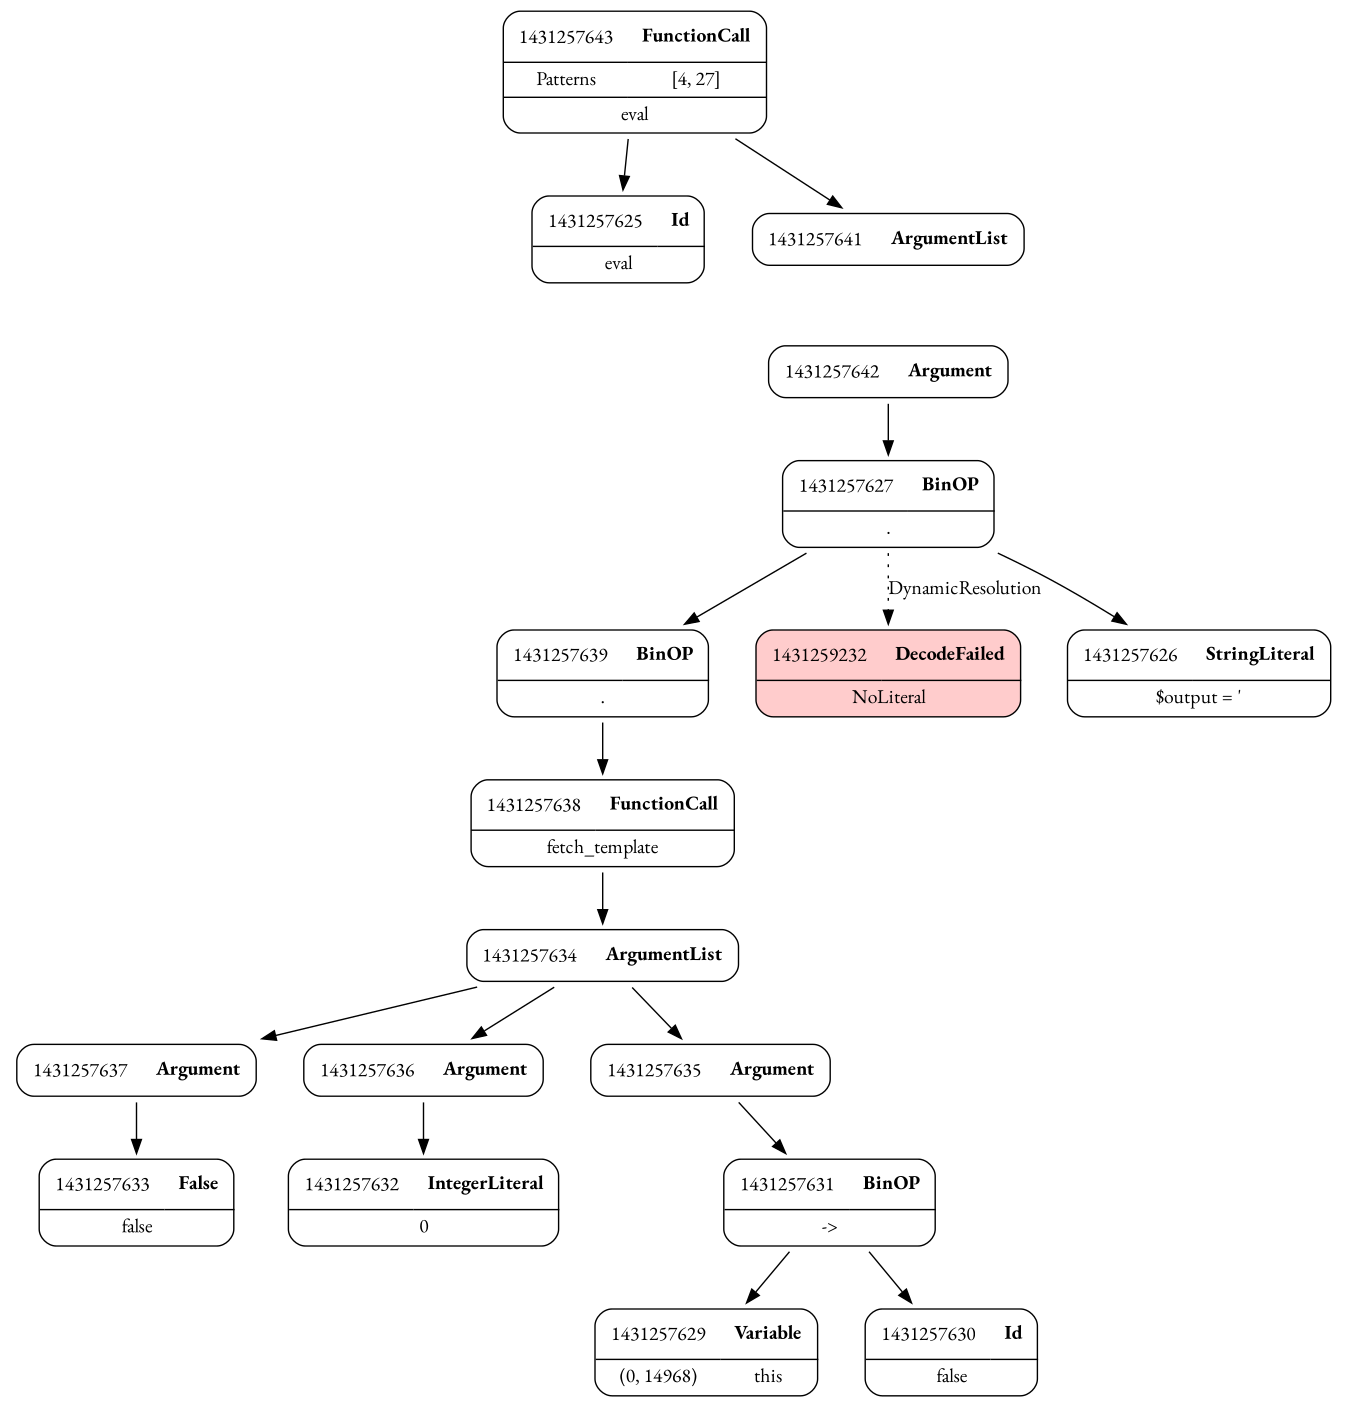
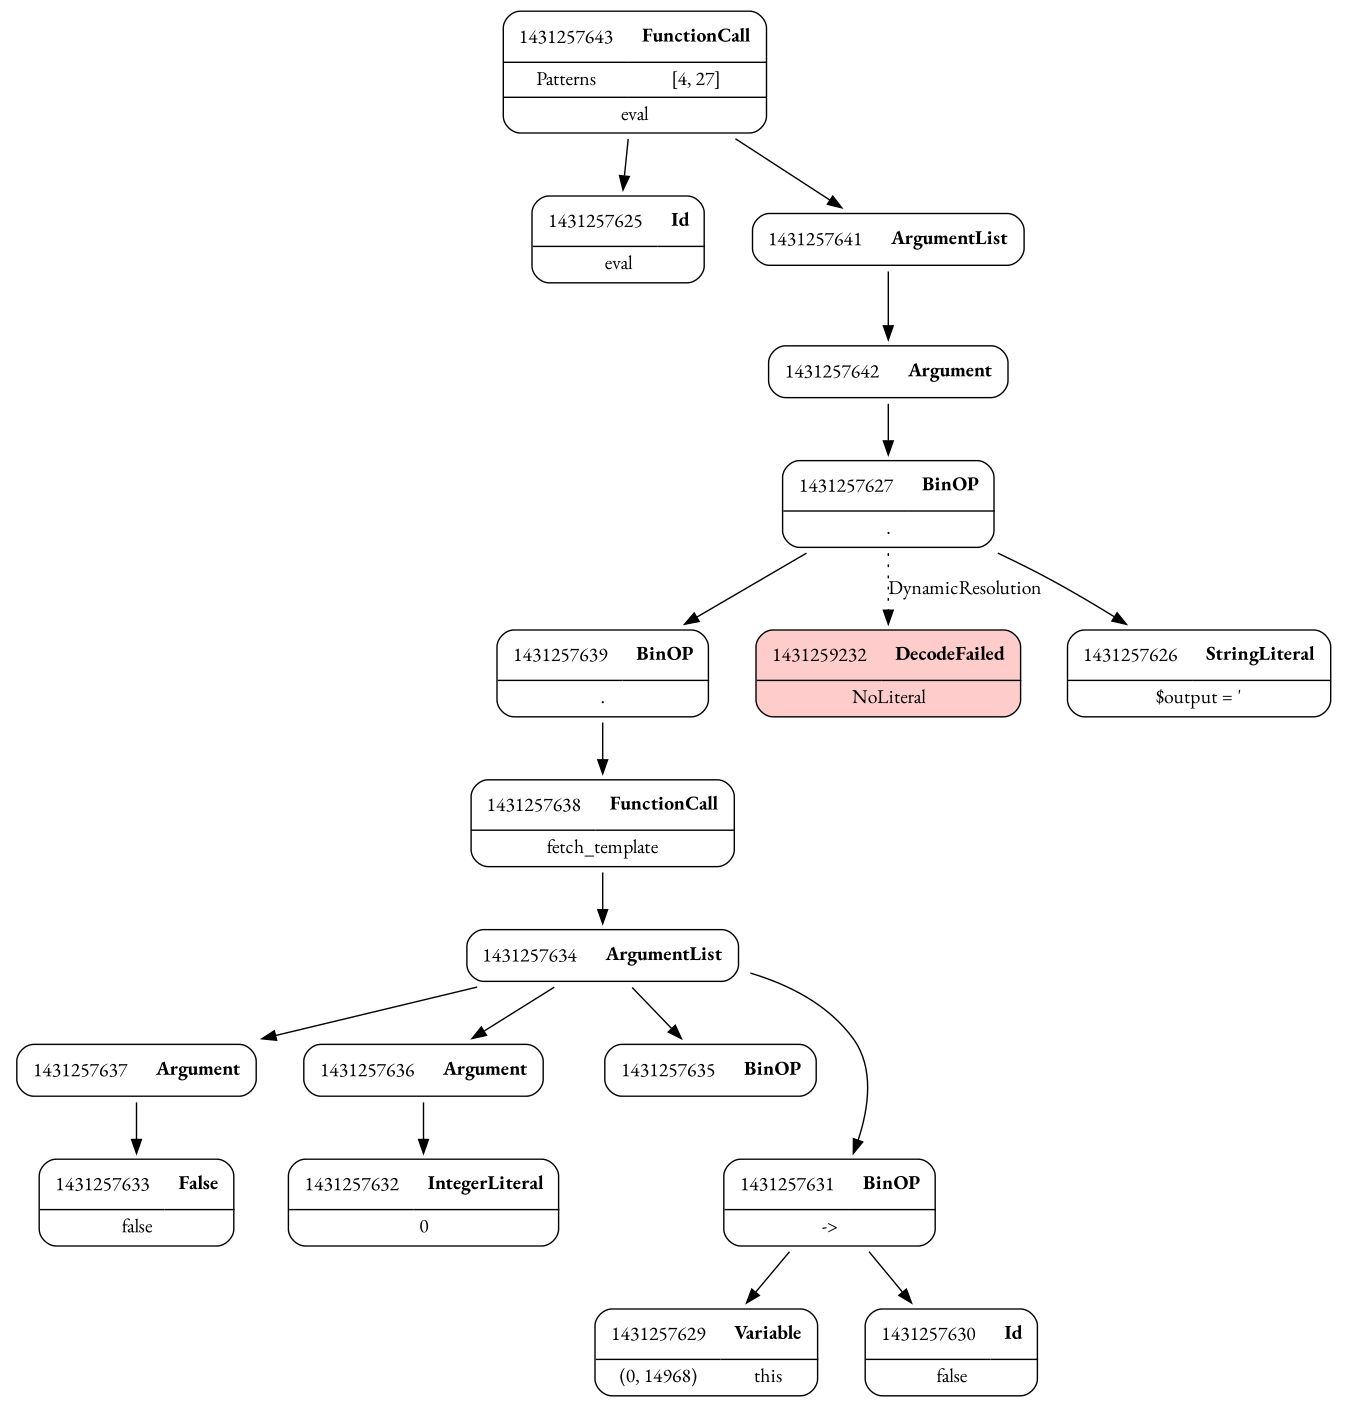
edge "1431257641" -> "1431257642": added
node "1431257635": text "Argument" -> "BinOP"
edge "1431257635" -> "1431257631": now "1431257634" -> "1431257631"
